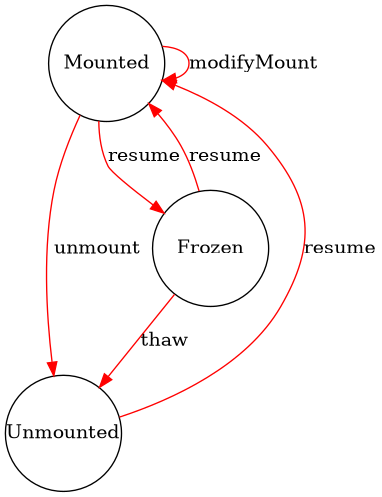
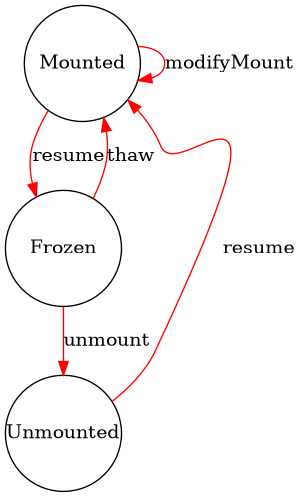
edge "Frozen" -> "Mounted": label "resume" -> "thaw"
edge "Mounted" -> "Unmounted": removed, label "unmount"
edge "Frozen" -> "Unmounted": label "thaw" -> "unmount"
